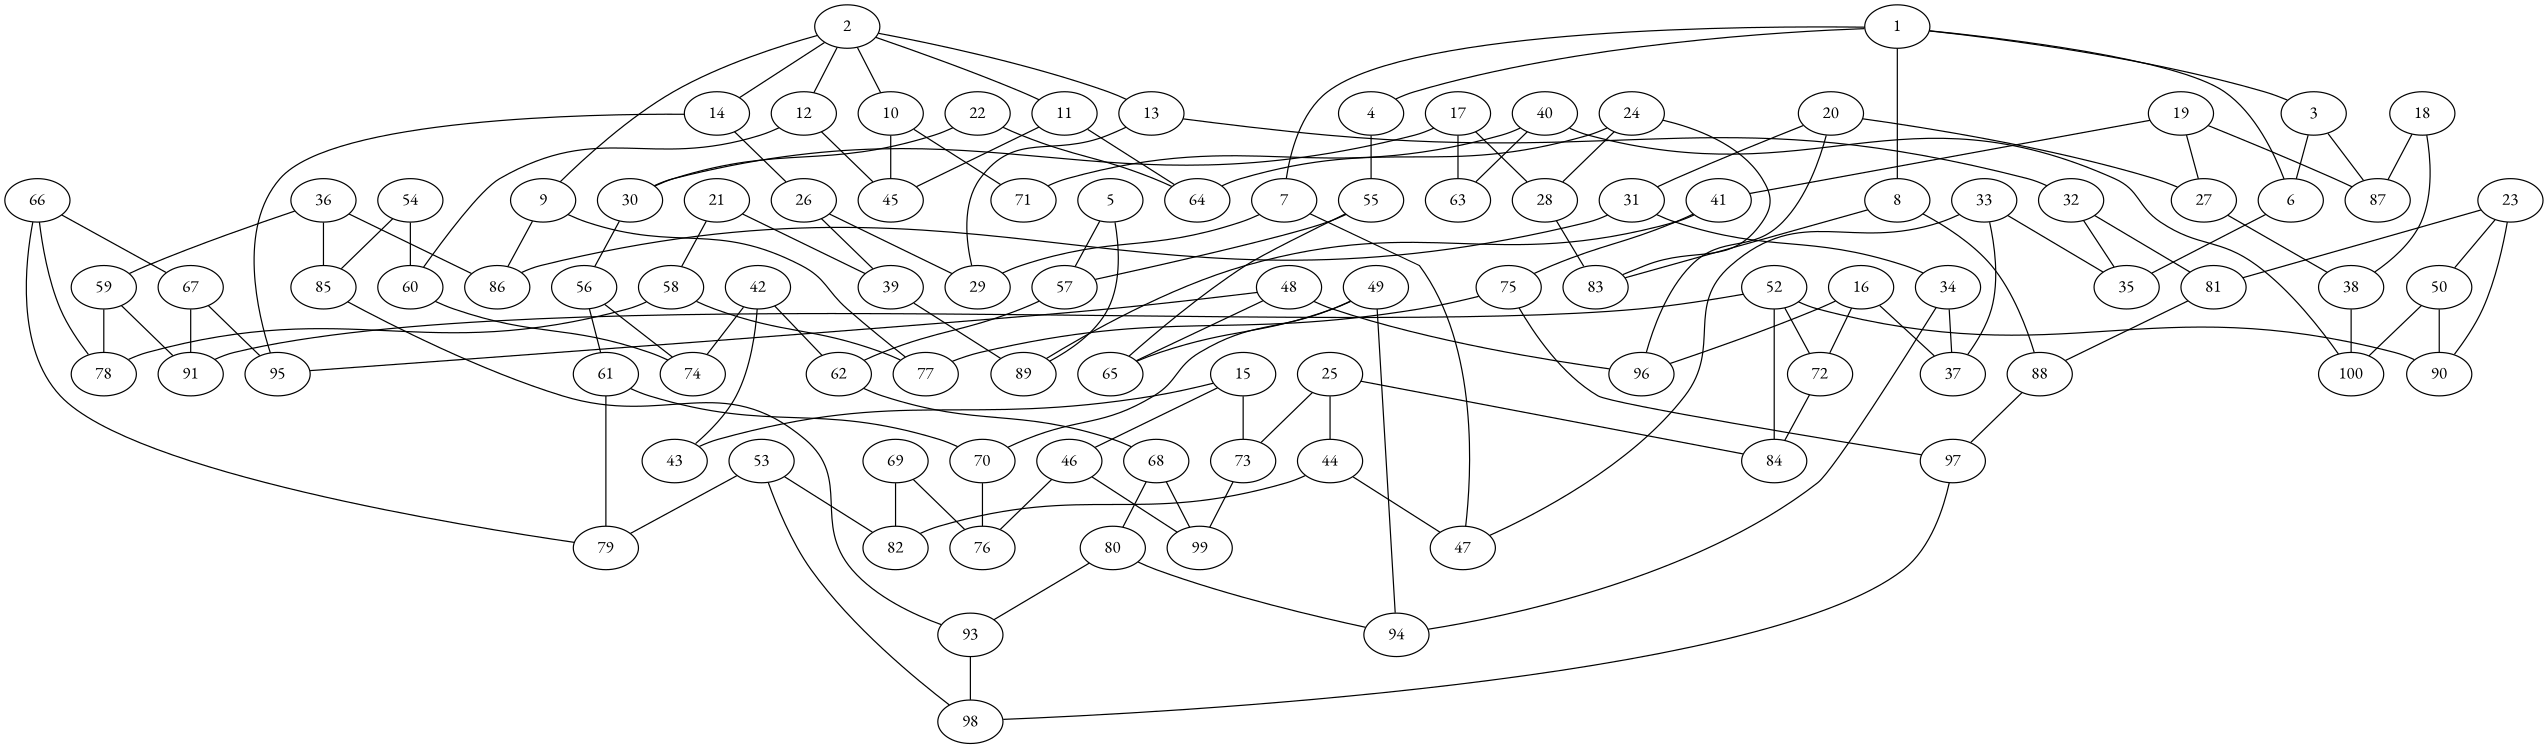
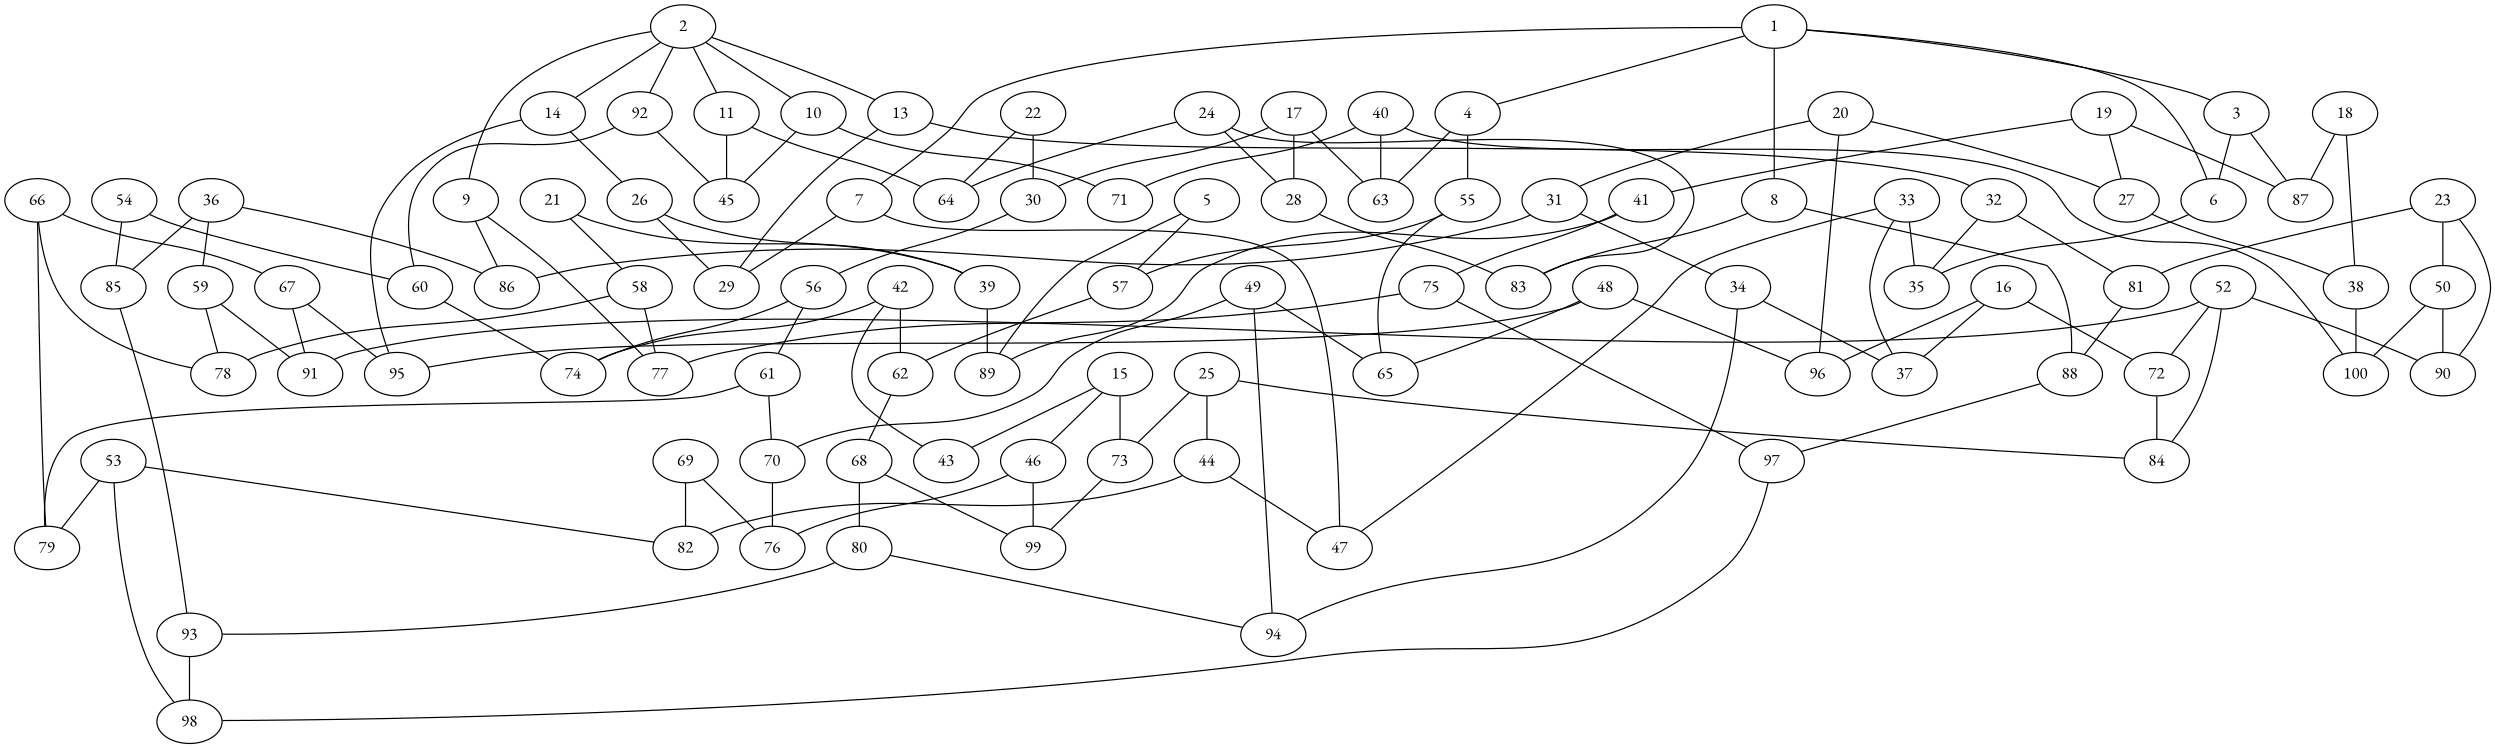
node "12": label "12" -> "92"
edge "4" -- "63": added
